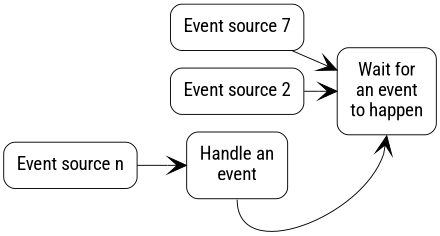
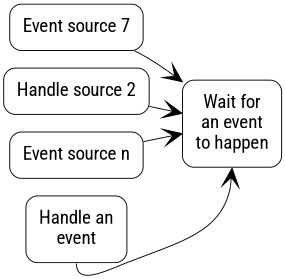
node "Event source 2": label "Event source 2" -> "Handle source 2"
edge "Event source n" -> "Handle an event": now "Event source n" -> "Wait for an event to happen"
